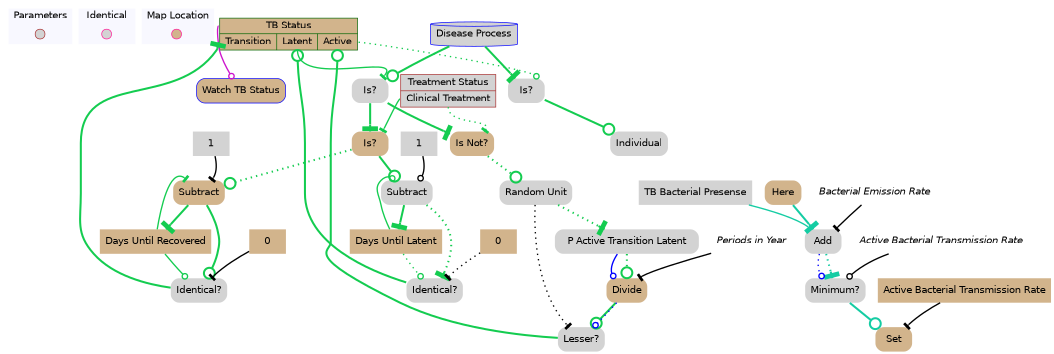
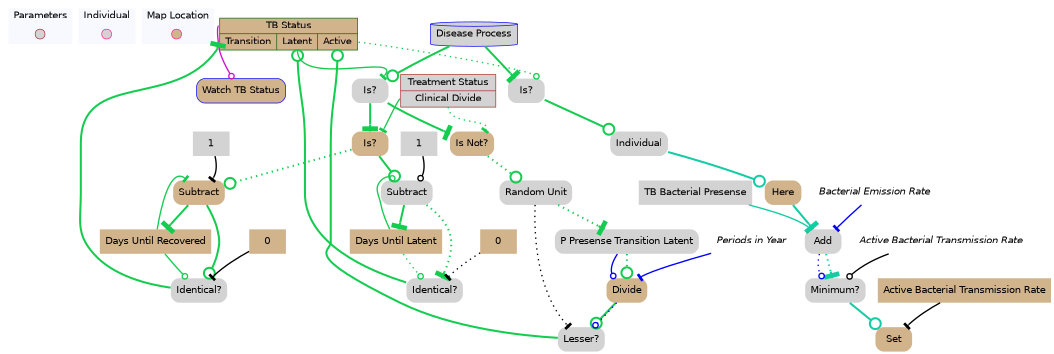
cluster "Identical": label "Identical" -> "Individual"
node "Treatment Status": text "Clinical Treatment" -> "Clinical Divide"
edge "Individual" -> "Here": added
edge "Bacterial Emission Rate" -> "Add": color black -> blue
node "P Active Transition Latent": label "P Active Transition Latent" -> "P Presense Transition Latent"
edge "Periods in Year" -> "Divide": color black -> blue
